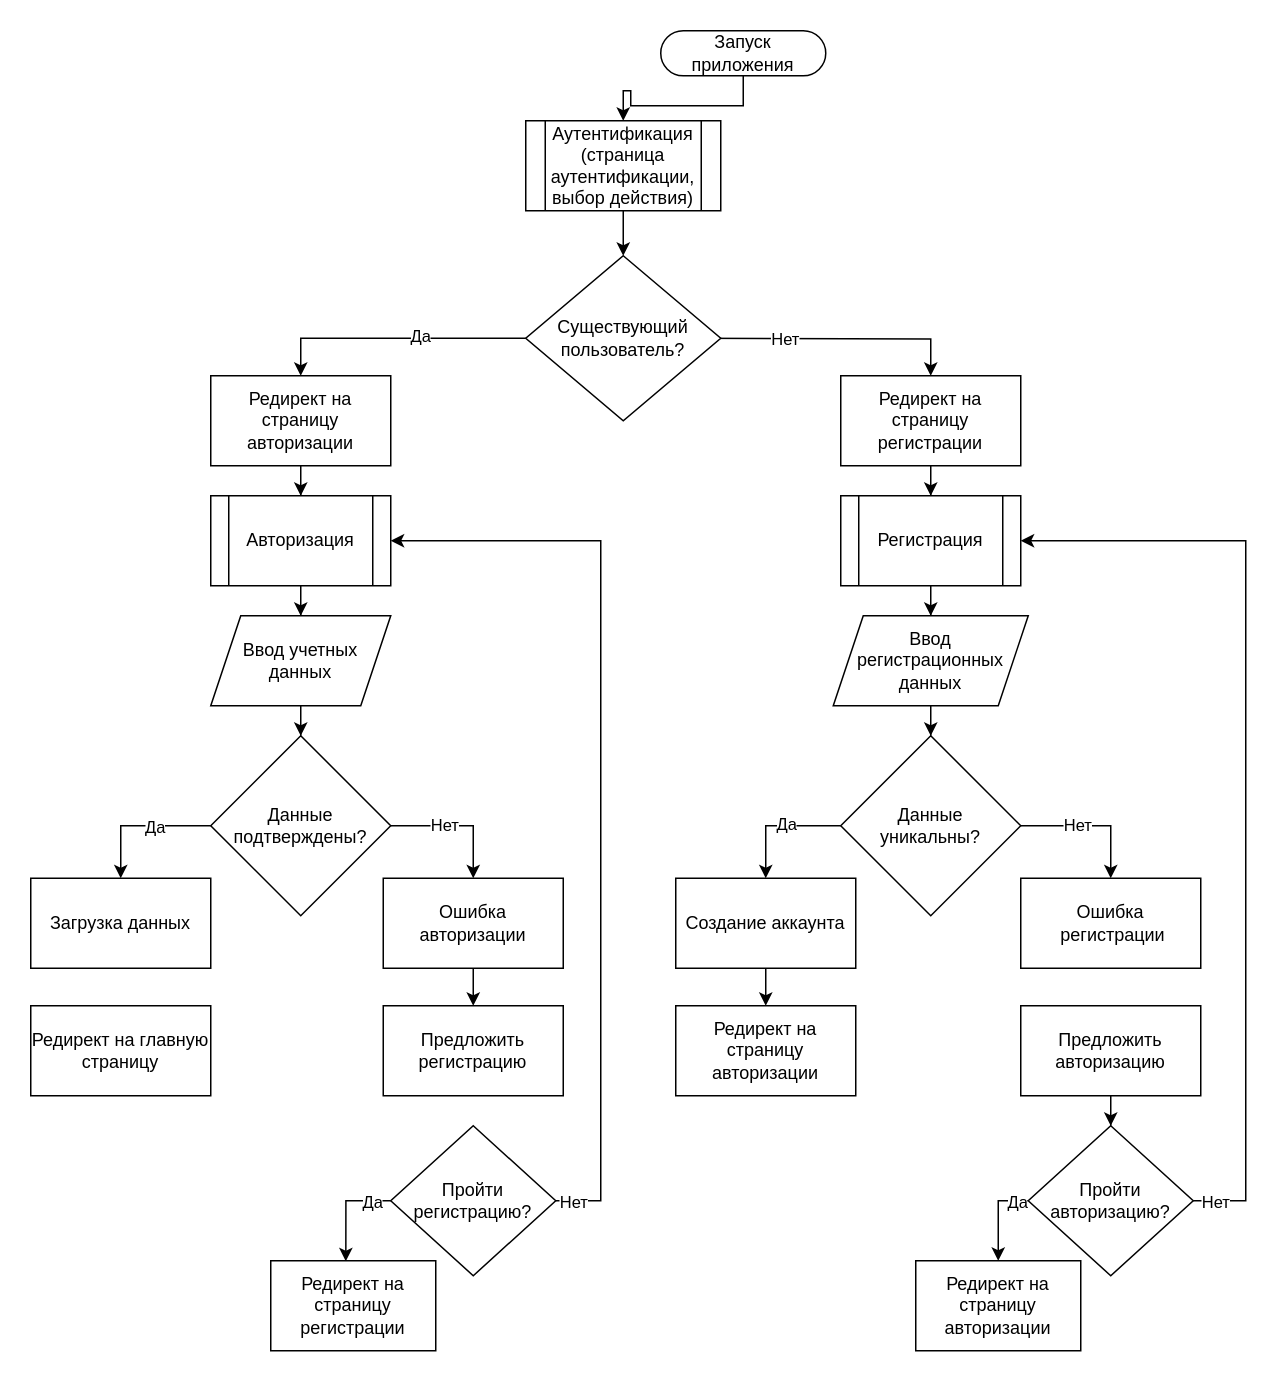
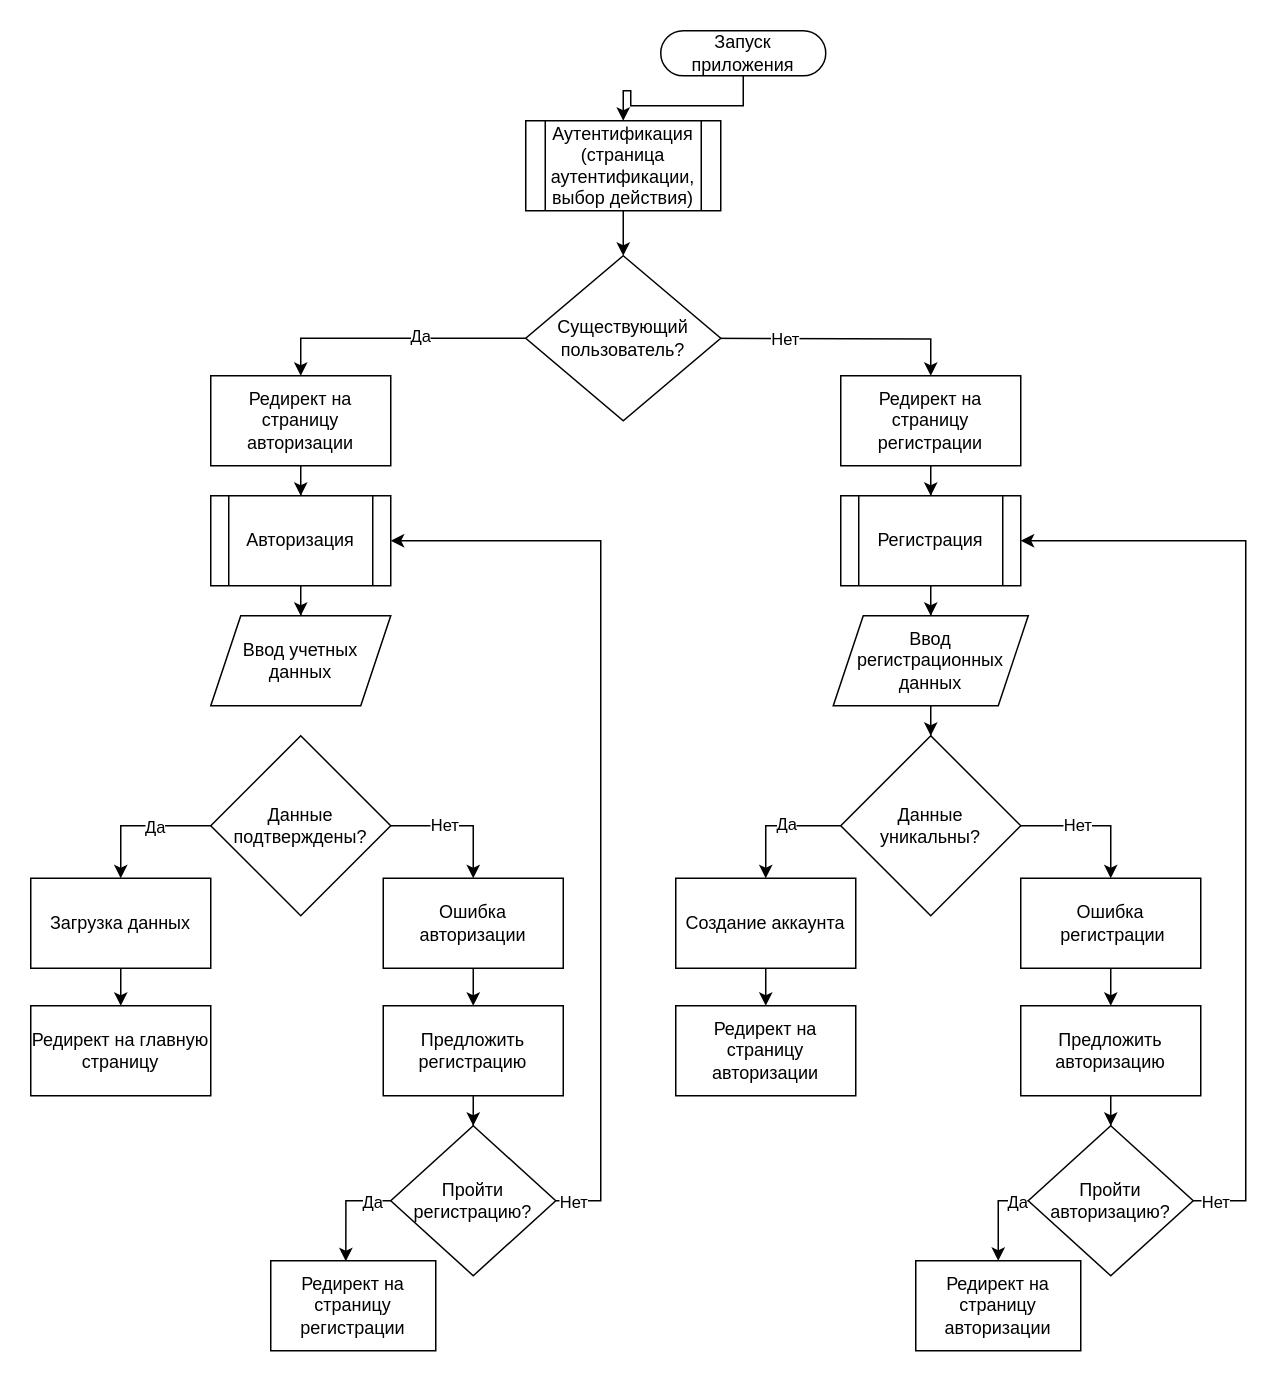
edge "Ввод учетных данных" -> "Данные подтверждены?": removed
edge "Загрузка данных" -> "Редирект на главную страницу": added
edge "Ошибка регистрации" -> "Предложить авторизацию": added
edge "Предложить регистрацию" -> "Пройти регистрацию?": added
